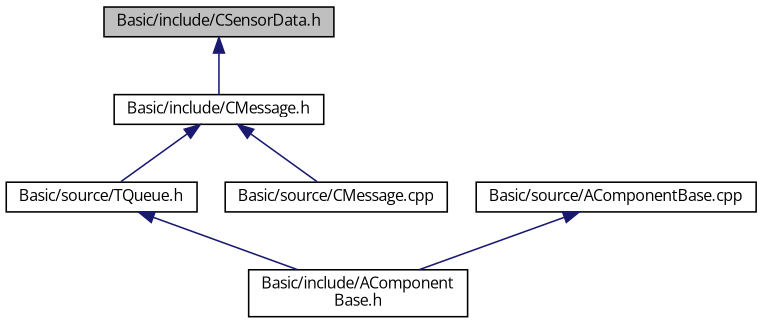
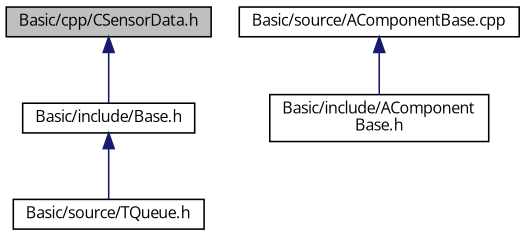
node "Basic/include/CSensorData.h": label "Basic/include/CSensorData.h" -> "Basic/cpp/CSensorData.h"
node "Basic/include/CMessage.h": label "Basic/include/CMessage.h" -> "Basic/include/Base.h"
node "Basic/source/CMessage.cpp": removed
edge "Basic/include/AComponent Base.h" -> "Basic/source/TQueue.h": removed
